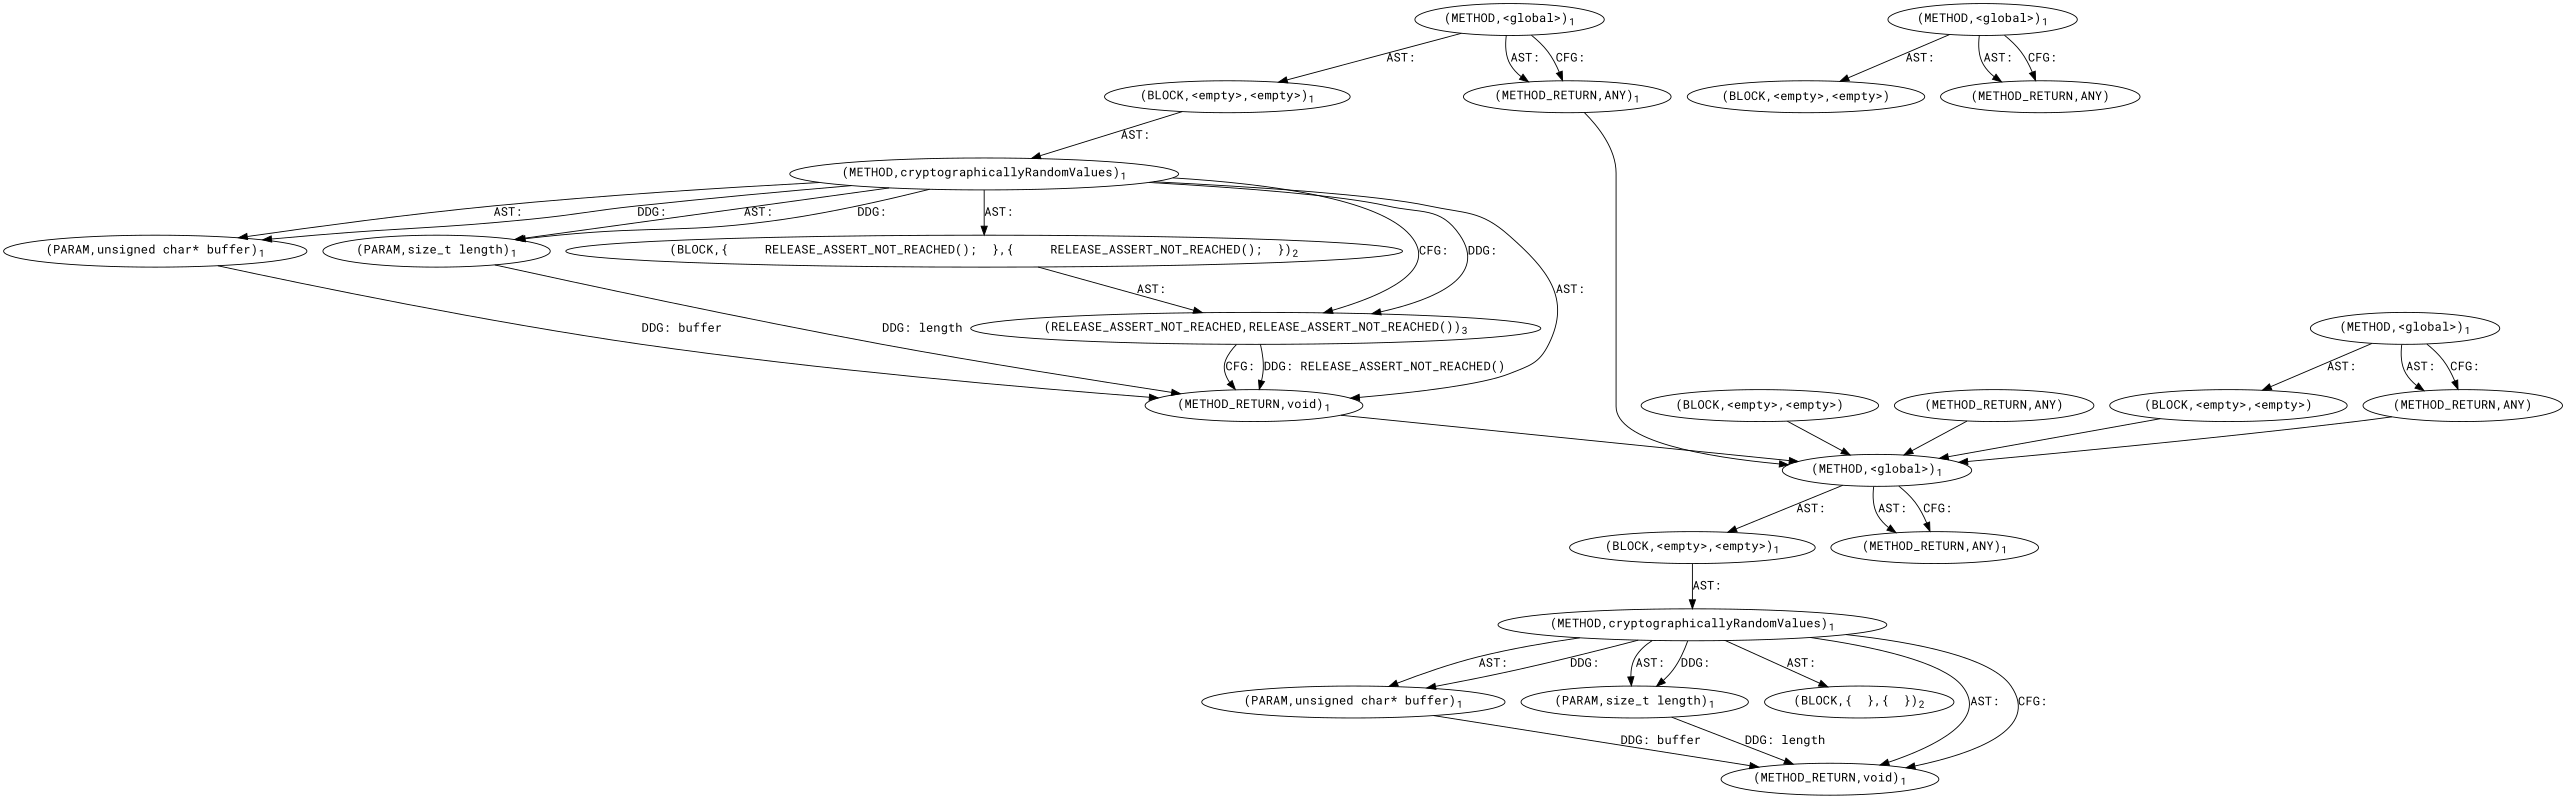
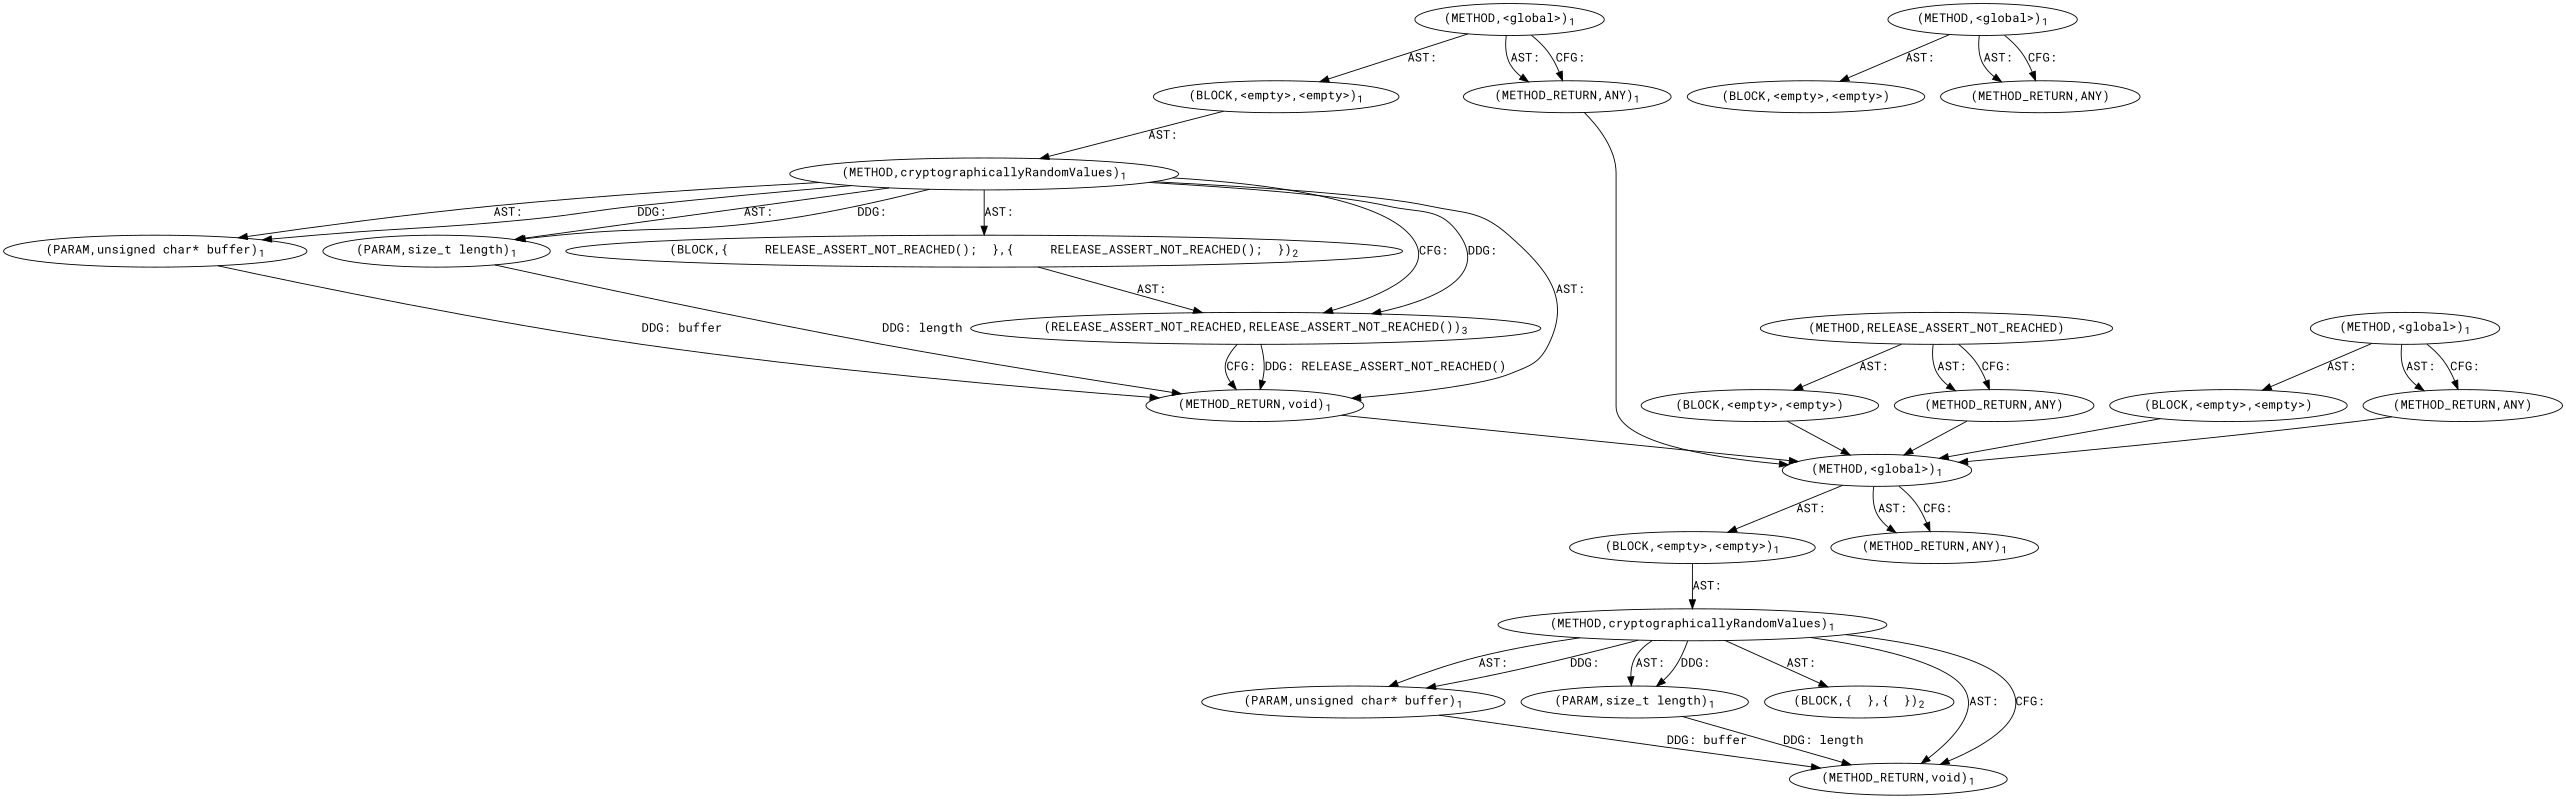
node "(METHOD,RELEASE_ASSERT_NOT_REACHED)": added
